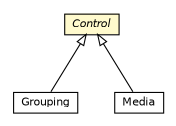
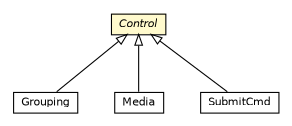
node "SubmitCmd": added
